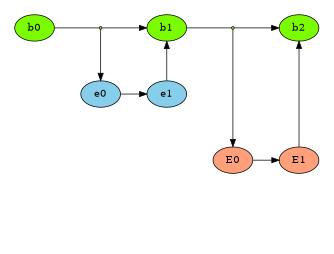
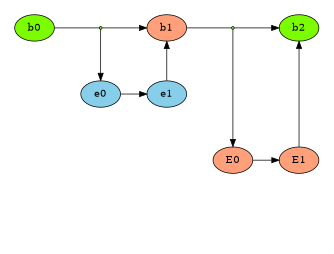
node "b1": fillcolor lawngreen -> lightsalmon
